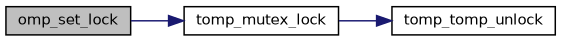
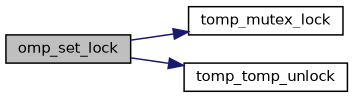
edge "tomp_mutex_lock" -> "tomp_tomp_unlock": now "omp_set_lock" -> "tomp_tomp_unlock"
